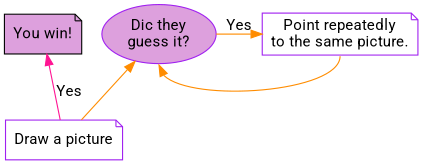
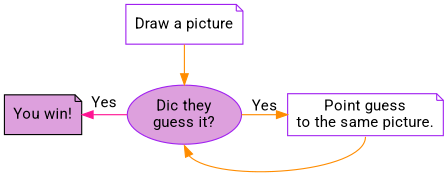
node "Point repeatedly to the same picture.": label "Point repeatedly to the same picture." -> "Point guess to the same picture."
edge "Draw a picture" -> "You win!": now "Dic they guess it?" -> "You win!"
